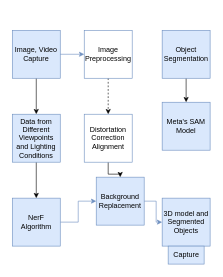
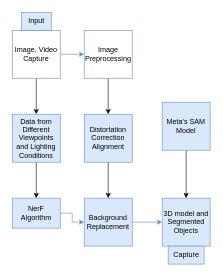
node "Input": added
node "Image, Video Capture": fillcolor #dae8fc -> #ffffff
node "Object Segmentation": removed
edge "Image Preprocessing" -> "Distortation Correction Alignment": style dashed -> solid
edge "Object Segmentation" -> "Meta's SAM Model": removed
node "Distortation Correction Alignment": fillcolor #ffffff -> #dae8fc
edge "Meta's SAM Model" -> "3D model and Segmented Objects": added
node "Background Replacement": moved (120, 201) -> (108, 222)
node "NerF Algorithm": size 48x48 -> 48x30
